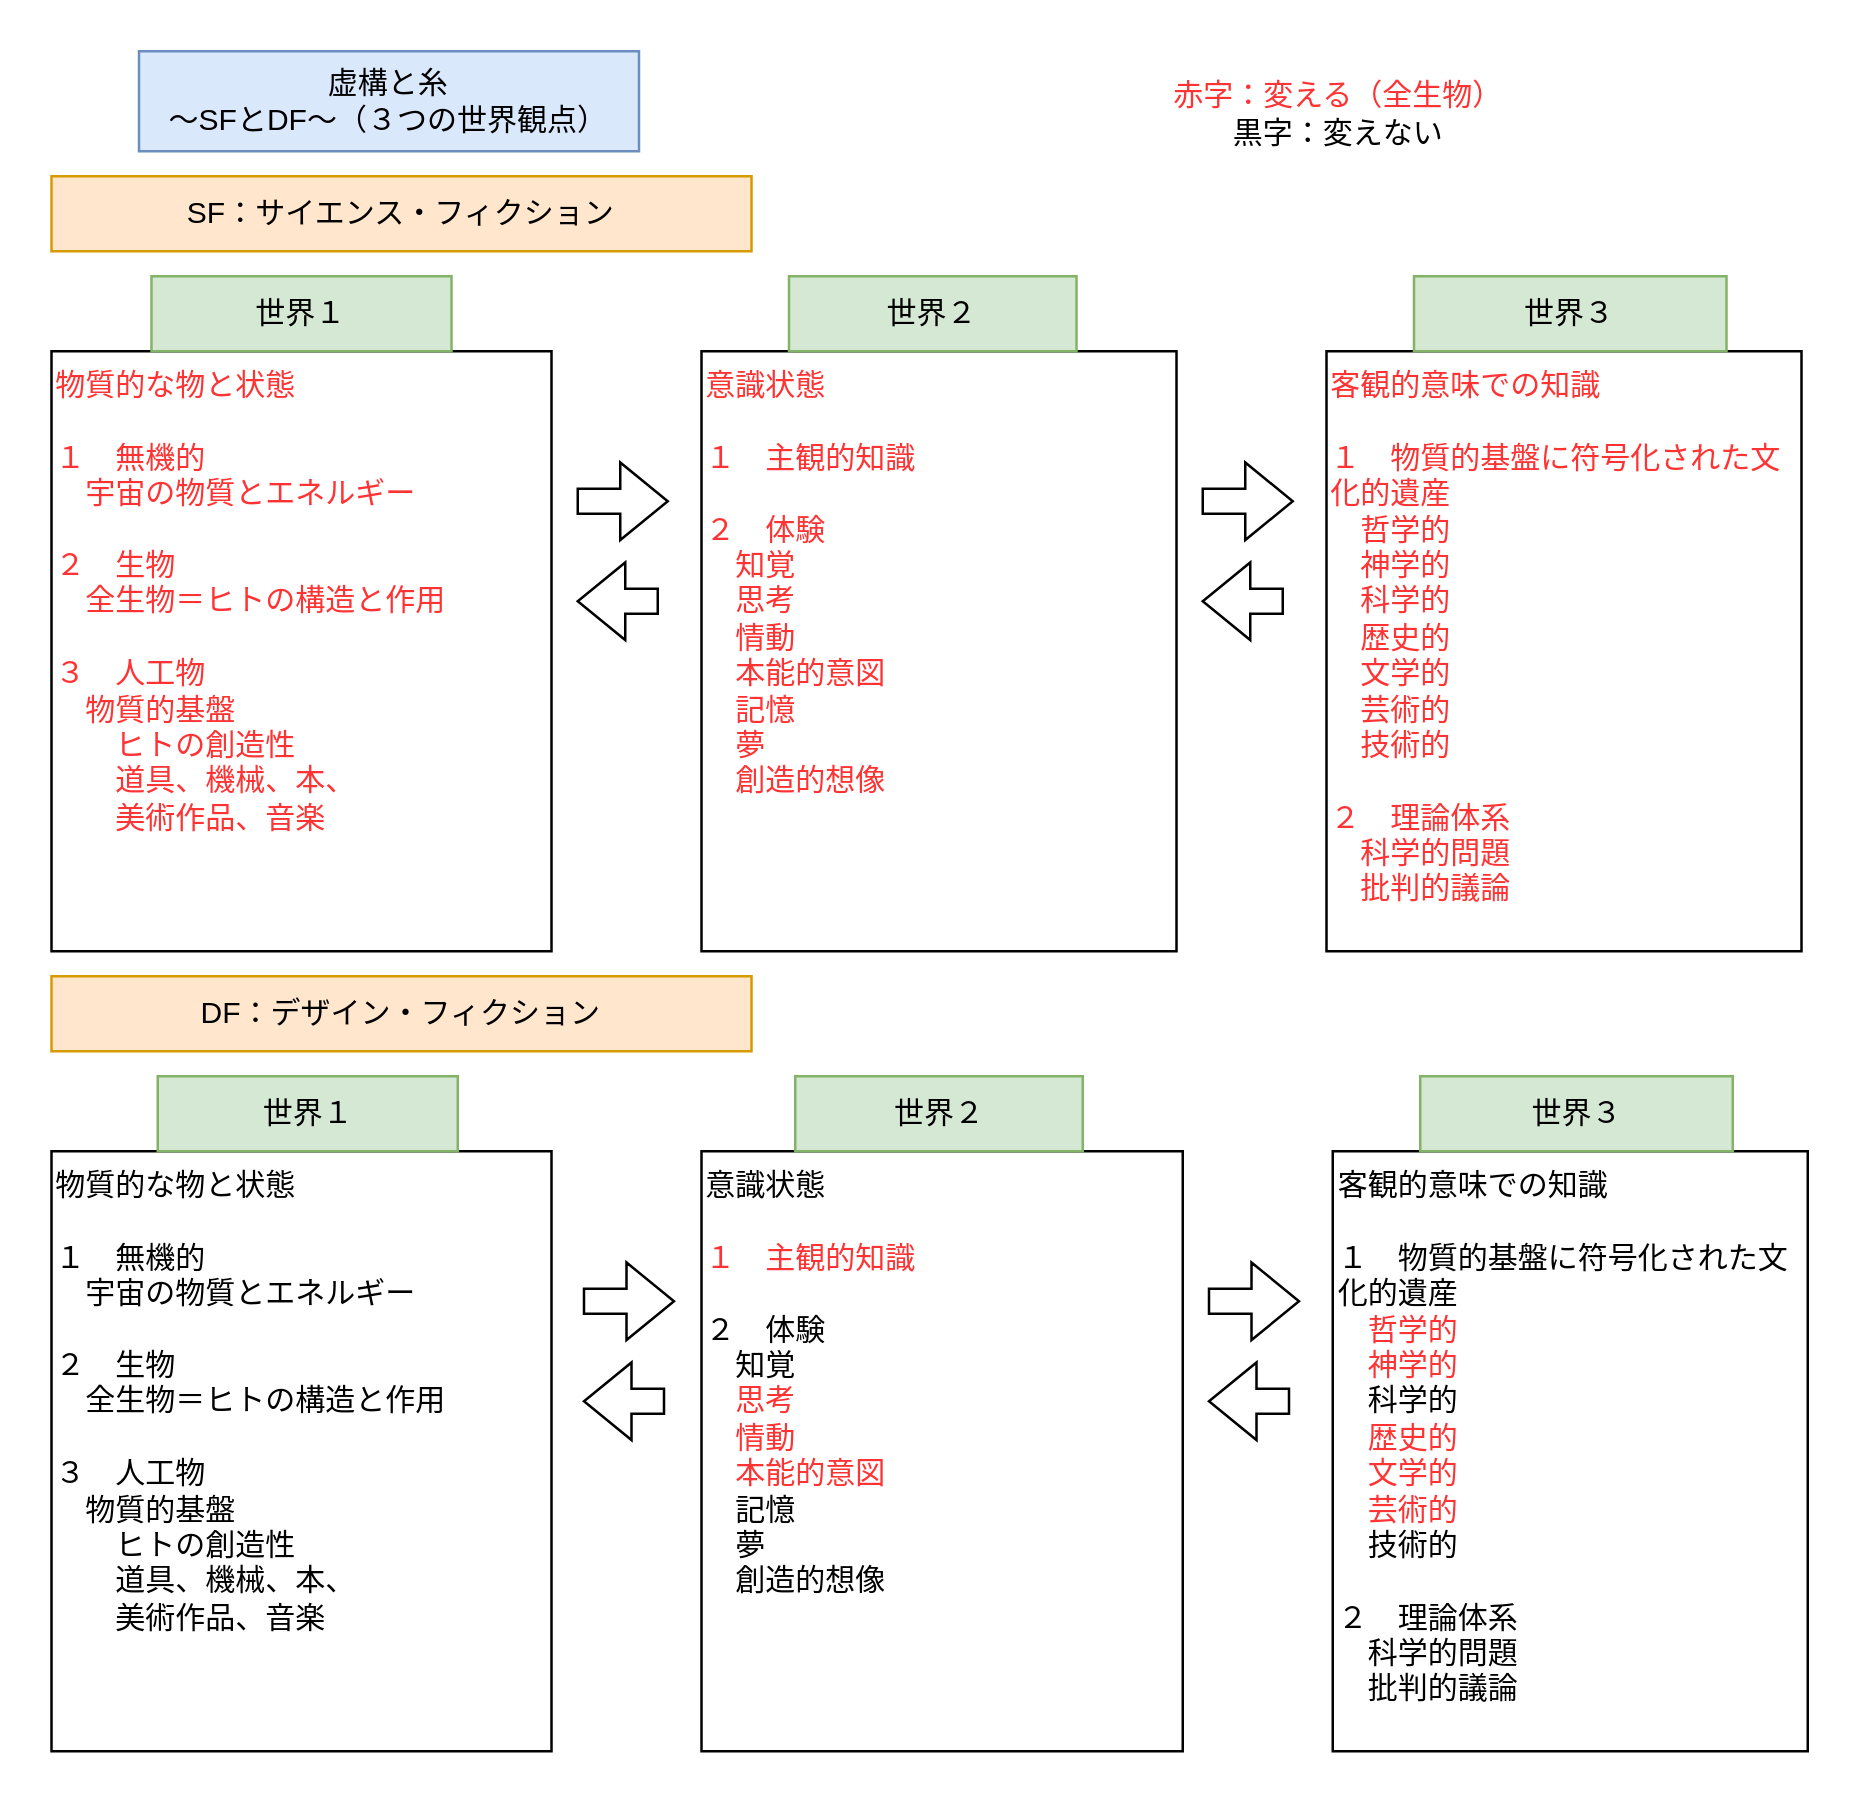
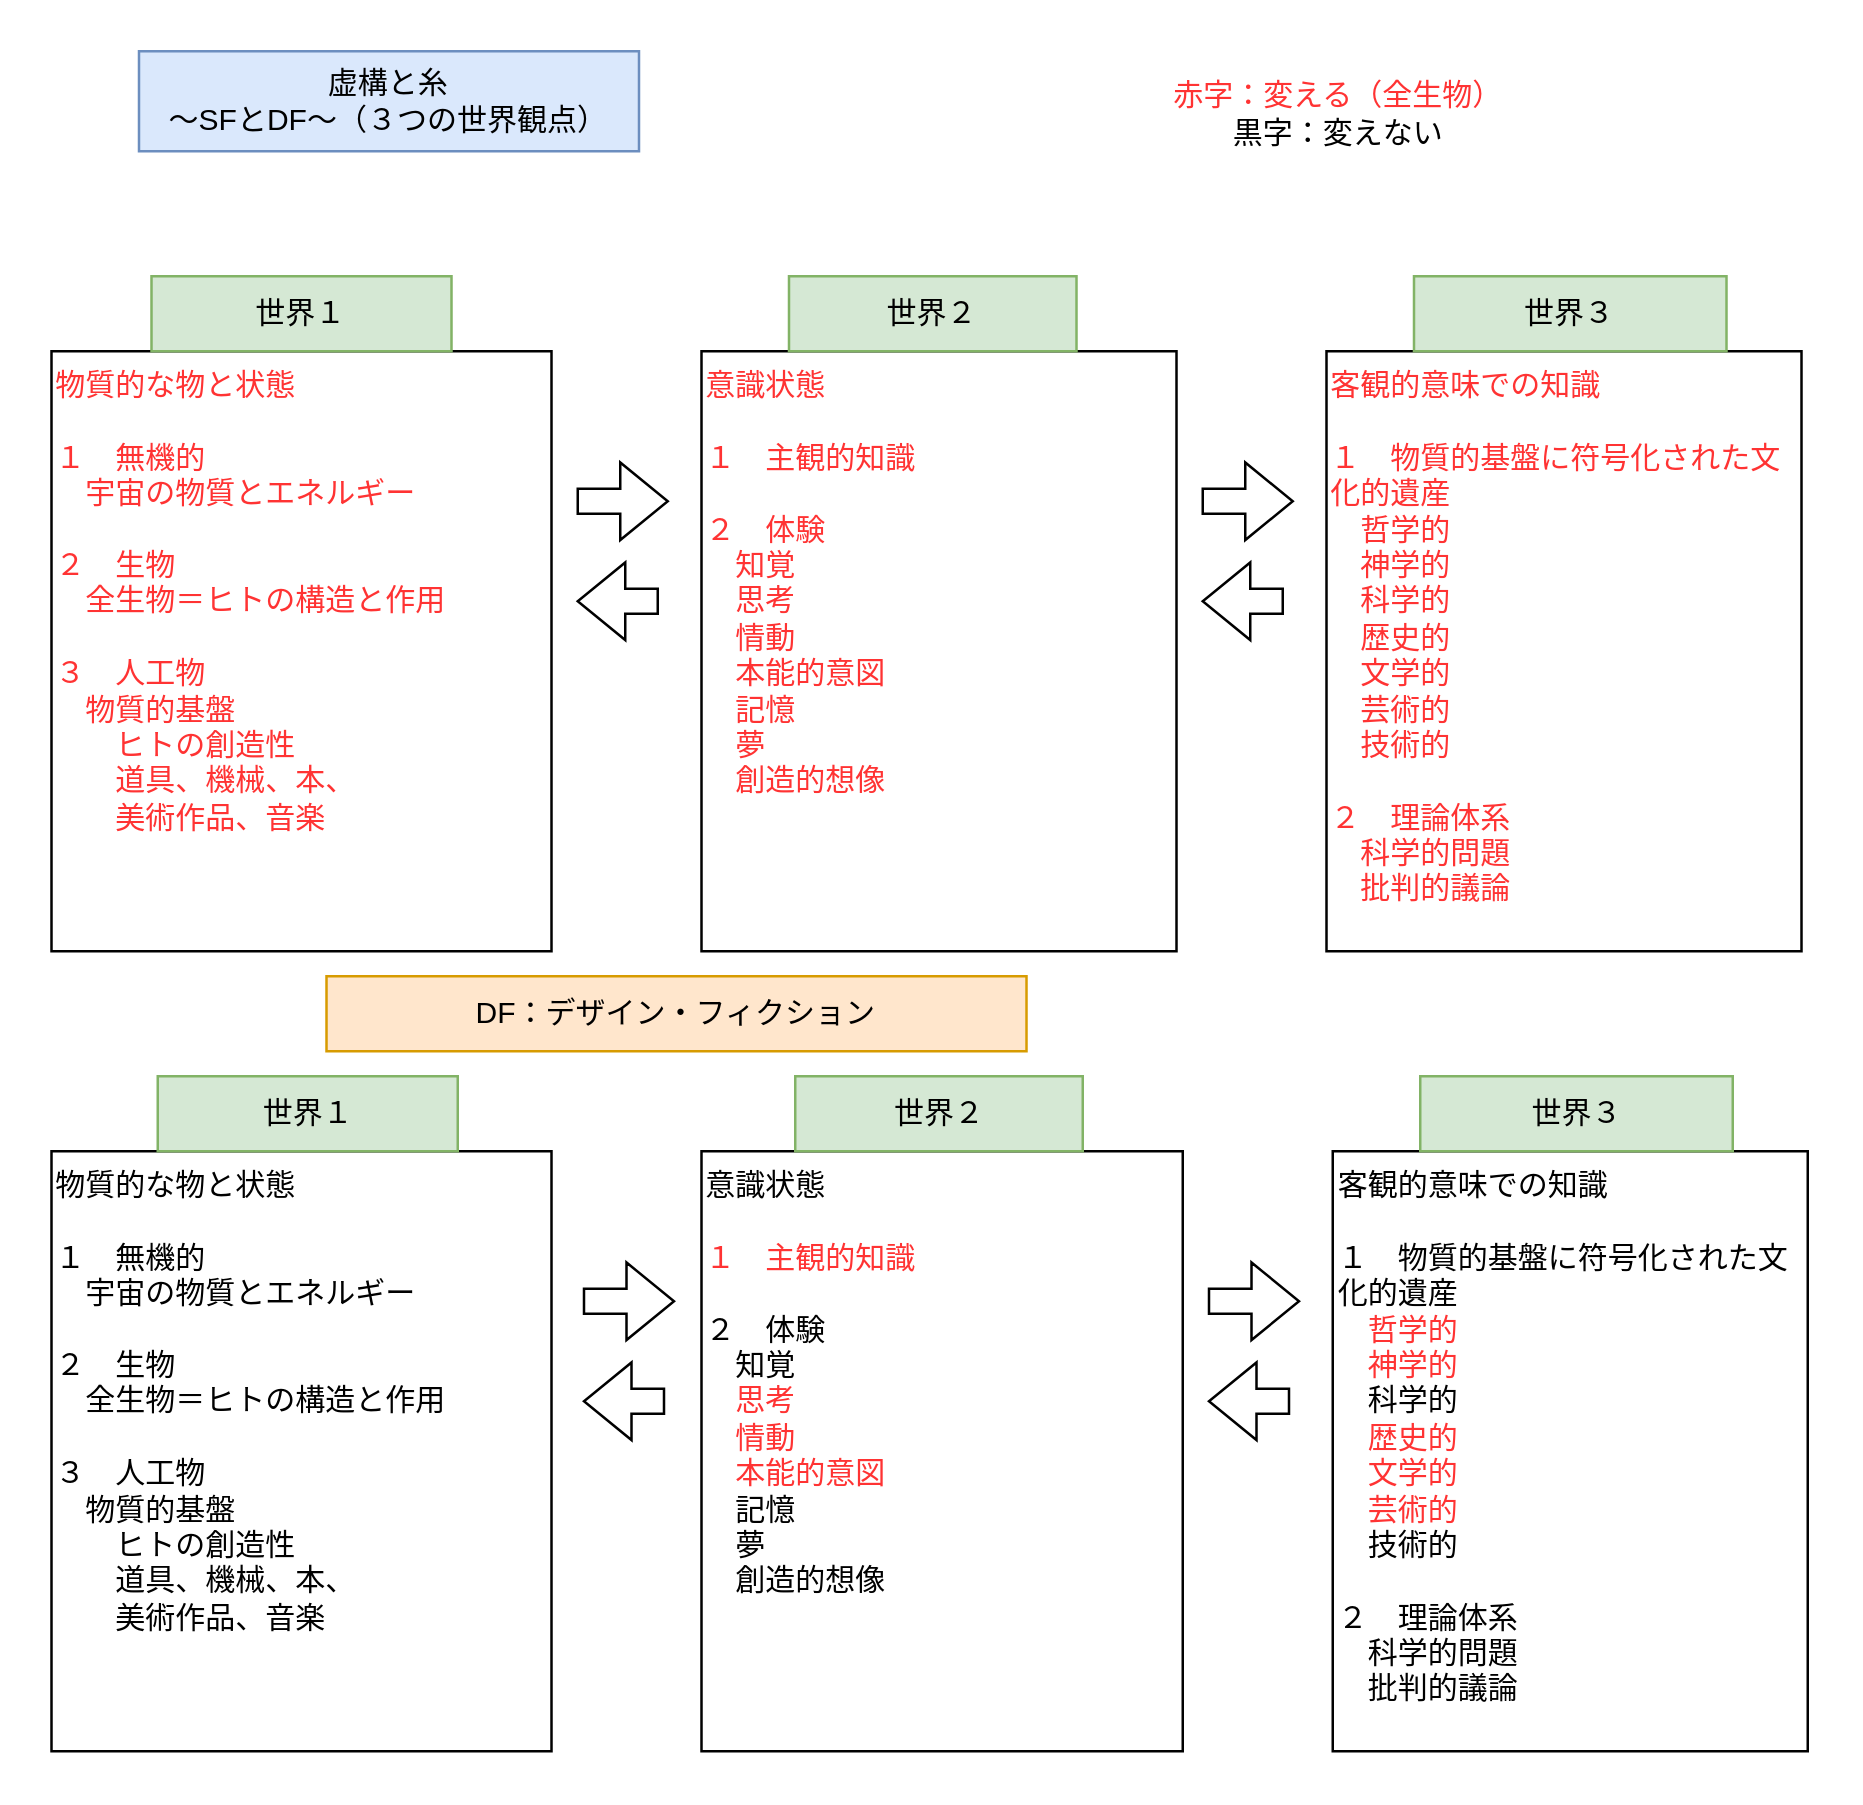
node "SF：サイエンス・フィクション": removed
node "DF：デザイン・フィクション": moved (401, 1014) -> (676, 1014)
